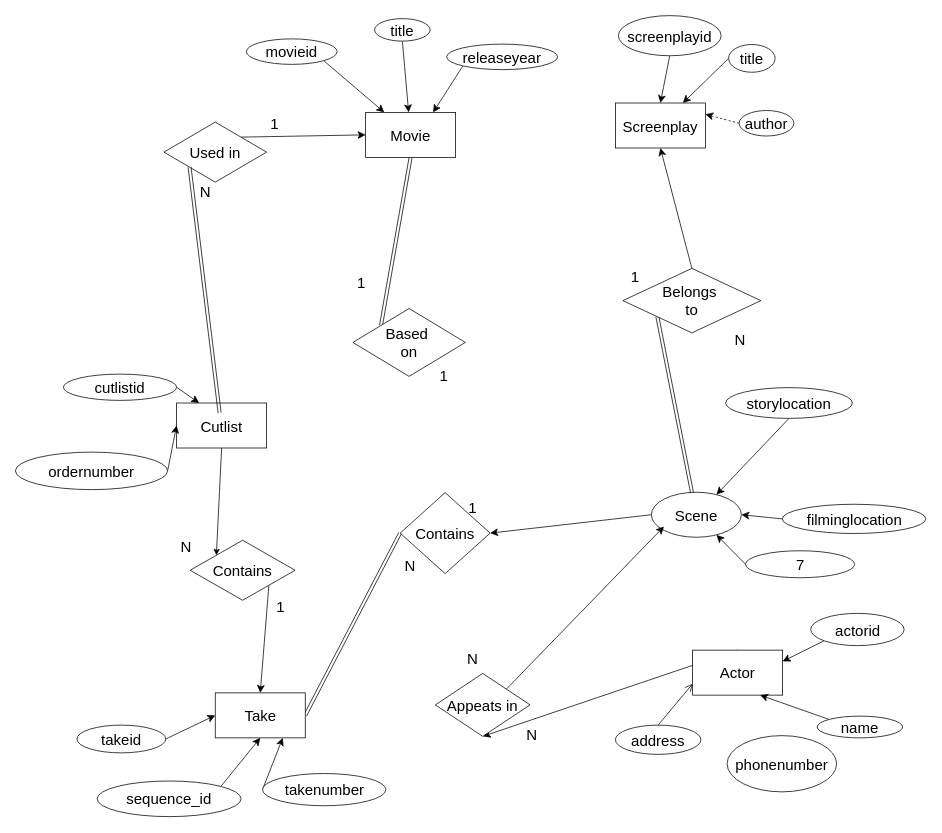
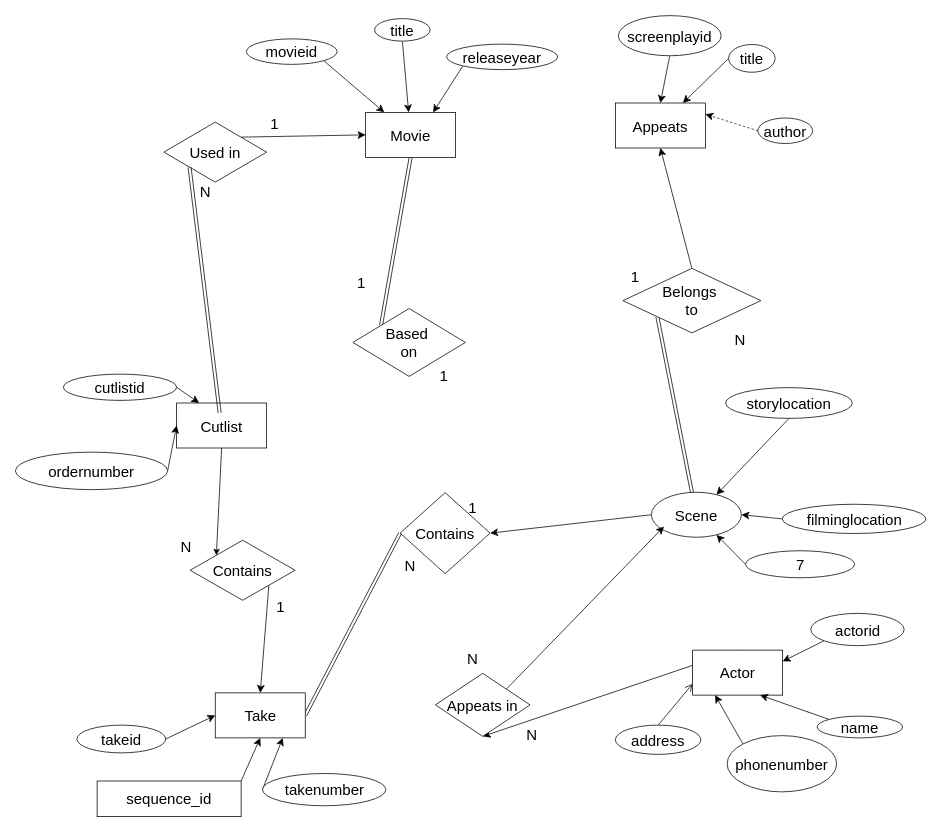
node "author": moved (767, 123) -> (785, 131)
node "Screenplay": label "Screenplay" -> "Appeats"
edge "phonenumber" -> "Actor": added
node "sequence_id": shape ellipse -> rectangle
